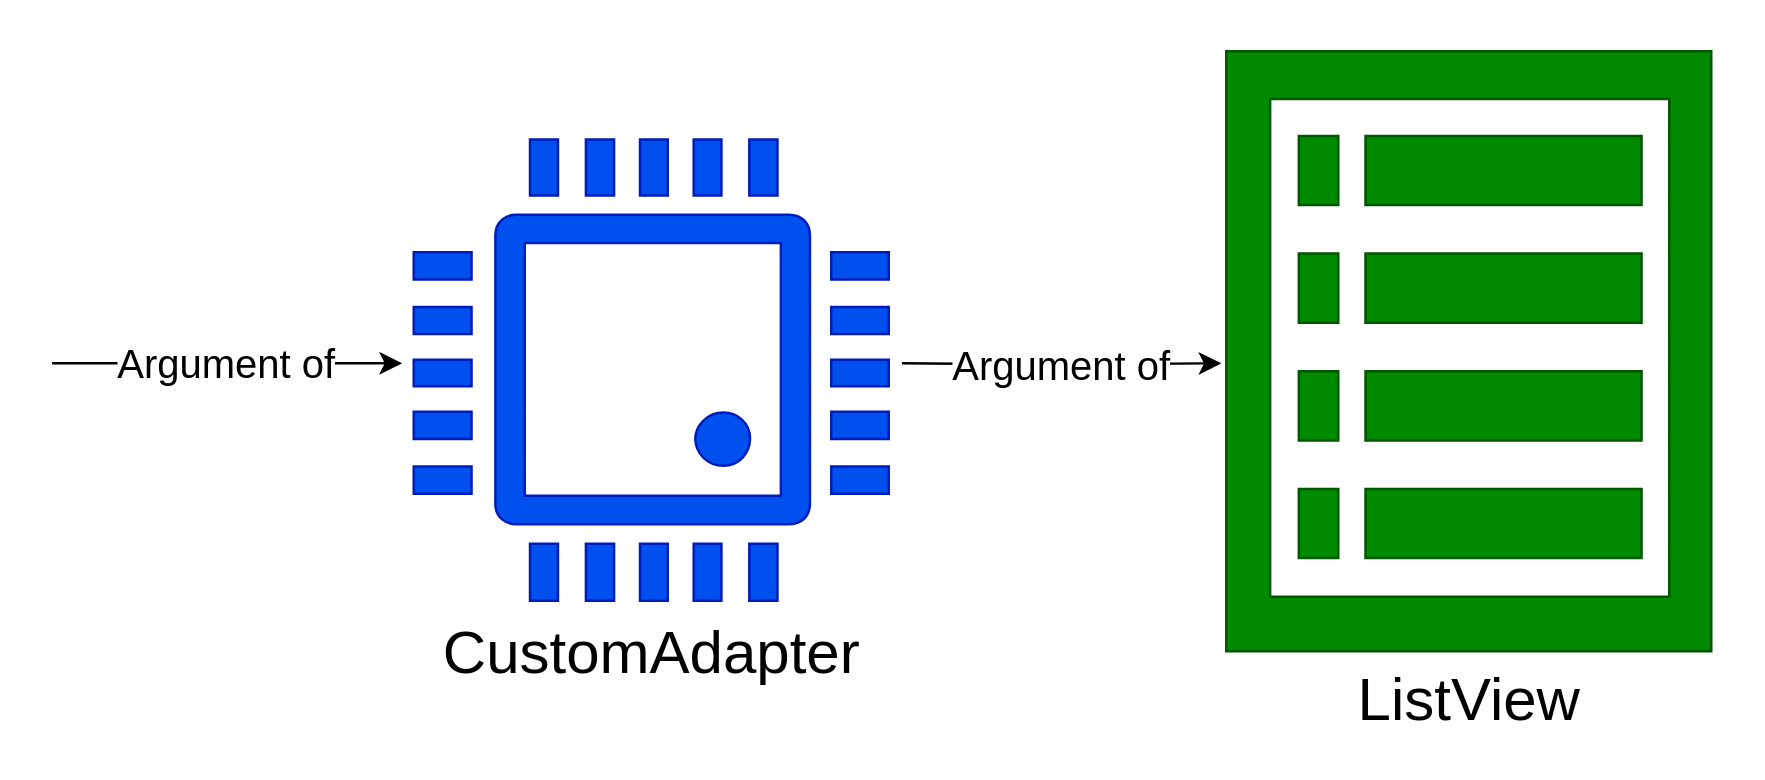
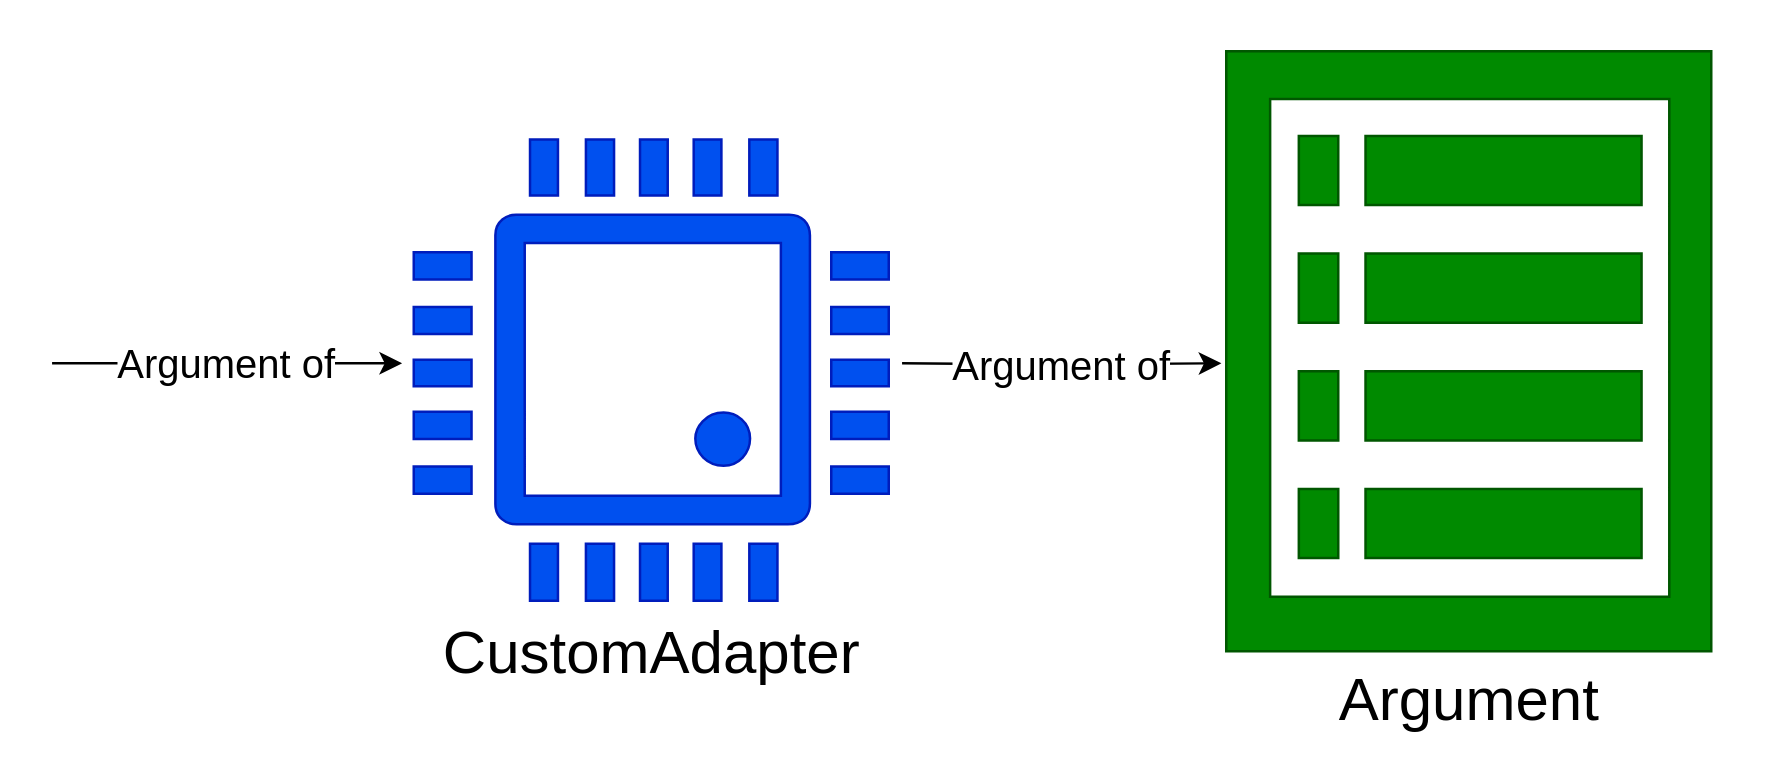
node "ListView": label "ListView" -> "Argument"
